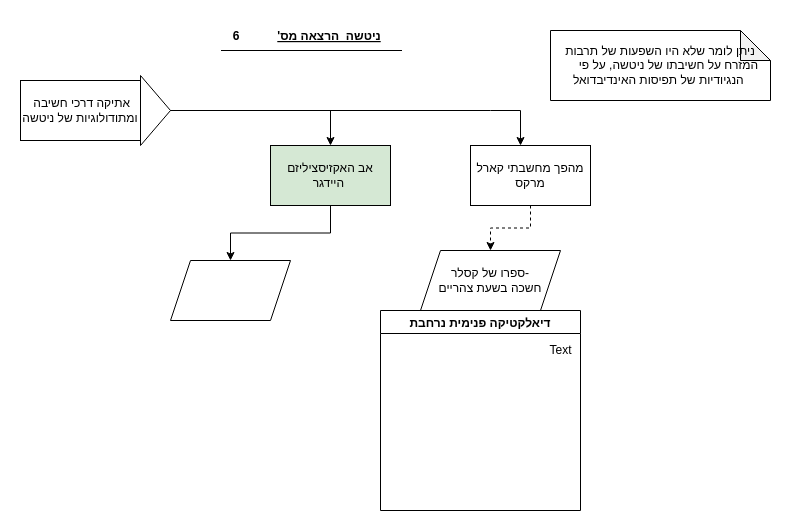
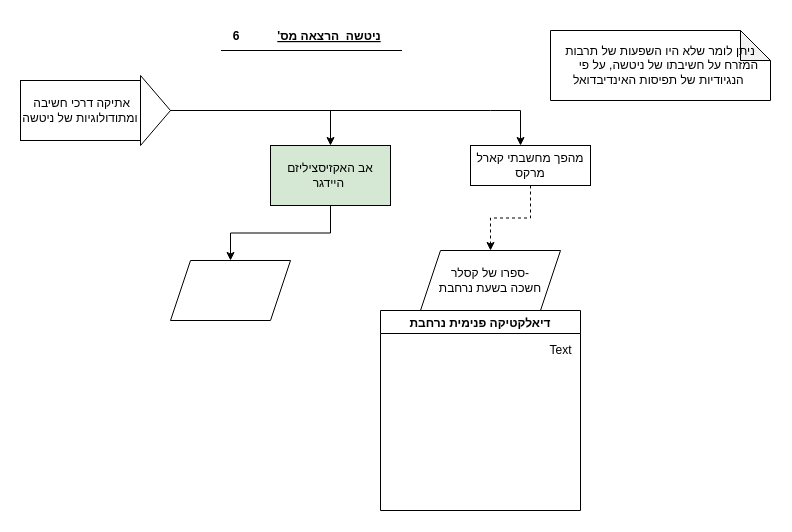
node "מהפך מחשבתי קארל מרקס": size 120x60 -> 120x40
node "ספרו של קסלר- חשכה בשעת צהריים": label "ספרו של קסלר- חשכה בשעת צהריים" -> "ספרו של קסלר- חשכה בשעת נרחבת"
